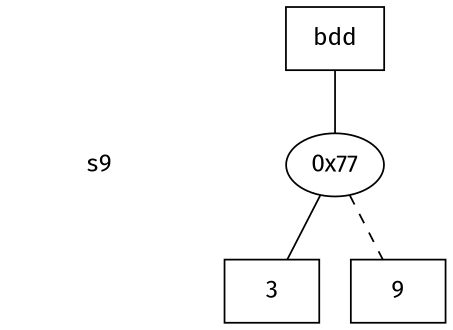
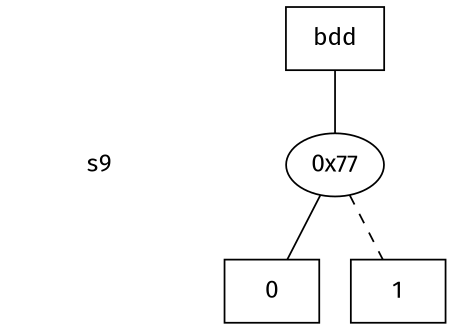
node "3": label "3" -> "0"
node "9": label "9" -> "1"
